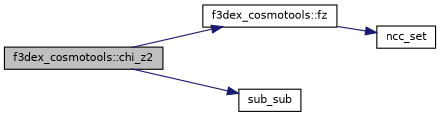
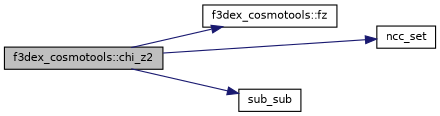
edge "f3dex_cosmotools::fz" -> "ncc_set": now "f3dex_cosmotools::chi_z2" -> "ncc_set"
